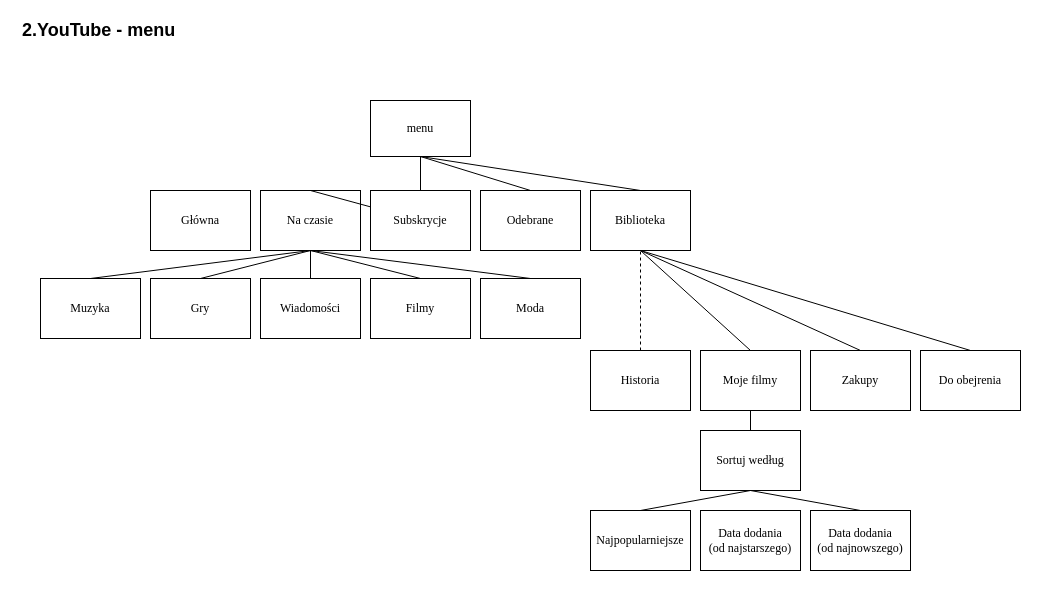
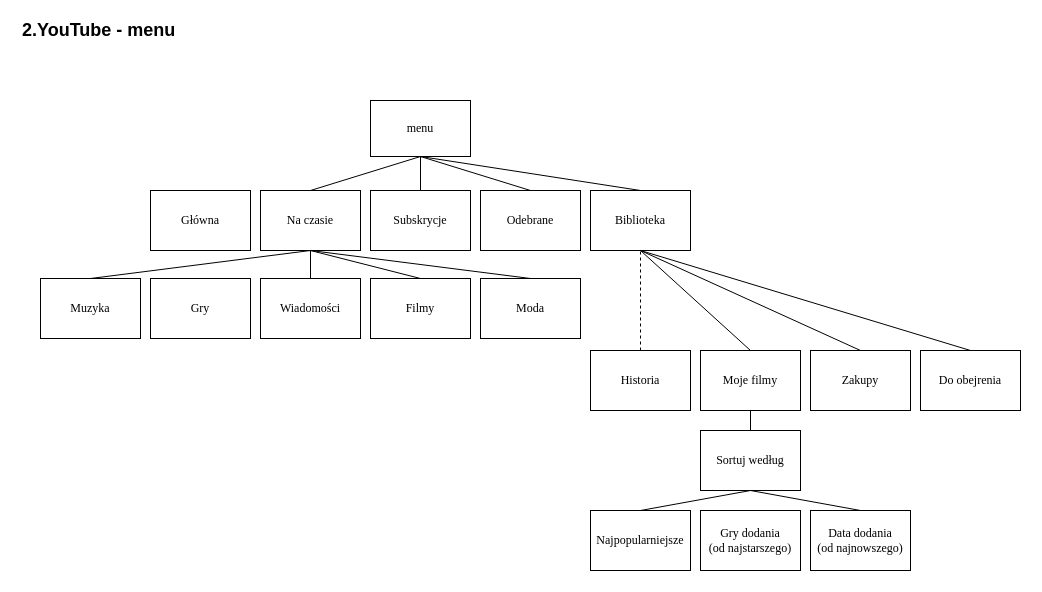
edge "Na czasie" -- "Subskrycje": now "Na czasie" -- "menu"
edge "Na czasie" -- "Gry": removed
node "Data dodania (od najstarszego)": label "Data dodania (od najstarszego)" -> "Gry dodania (od najstarszego)"
